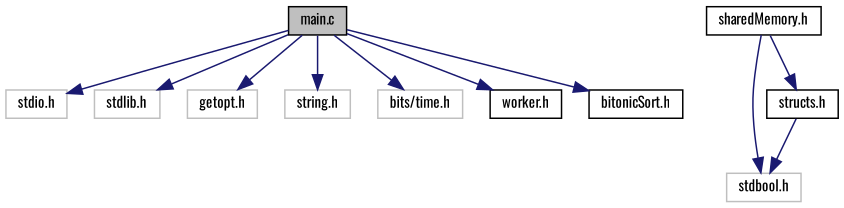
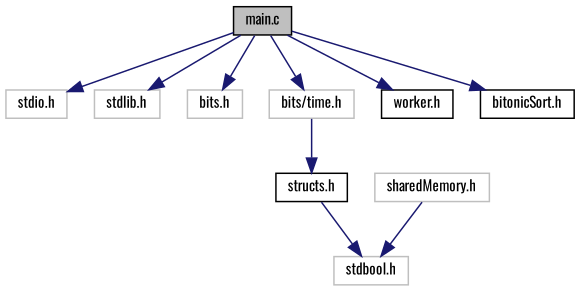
node "sharedMemory.h": color black -> grey75
edge "sharedMemory.h" -> "structs.h": now "bits/time.h" -> "structs.h"
node "getopt.h": removed
node "string.h": label "string.h" -> "bits.h"
